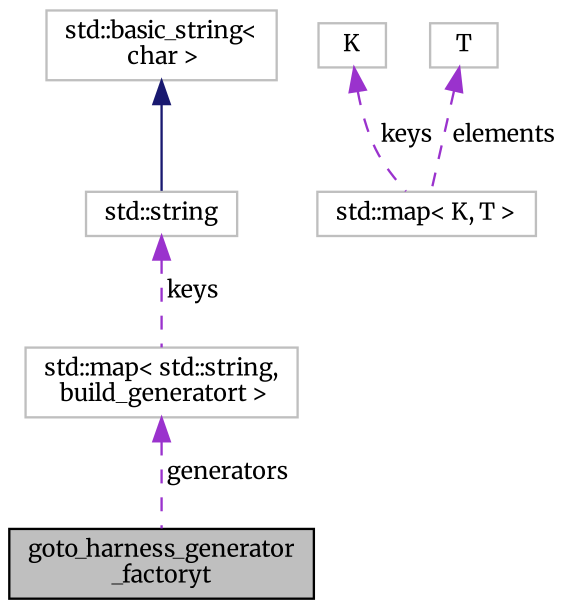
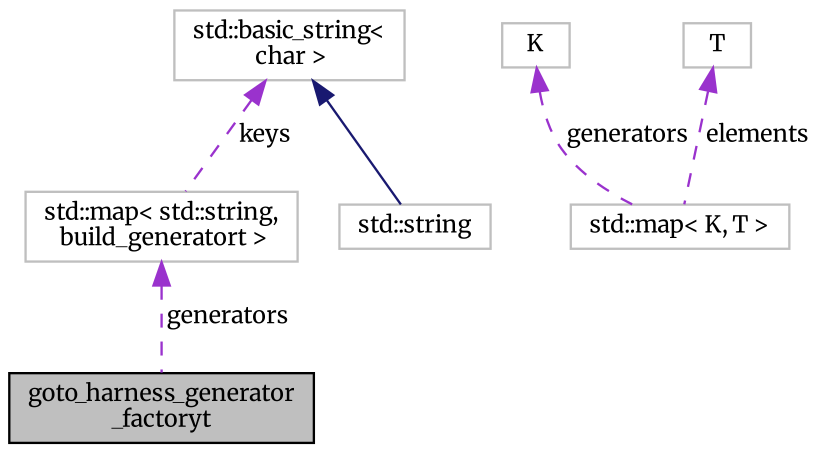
edge "std::map< K, T >" -> "K": label " keys" -> " generators"
edge "std::map< std::string, build_generatort >" -> "std::string": now "std::map< std::string, build_generatort >" -> "std::basic_string< char >"
